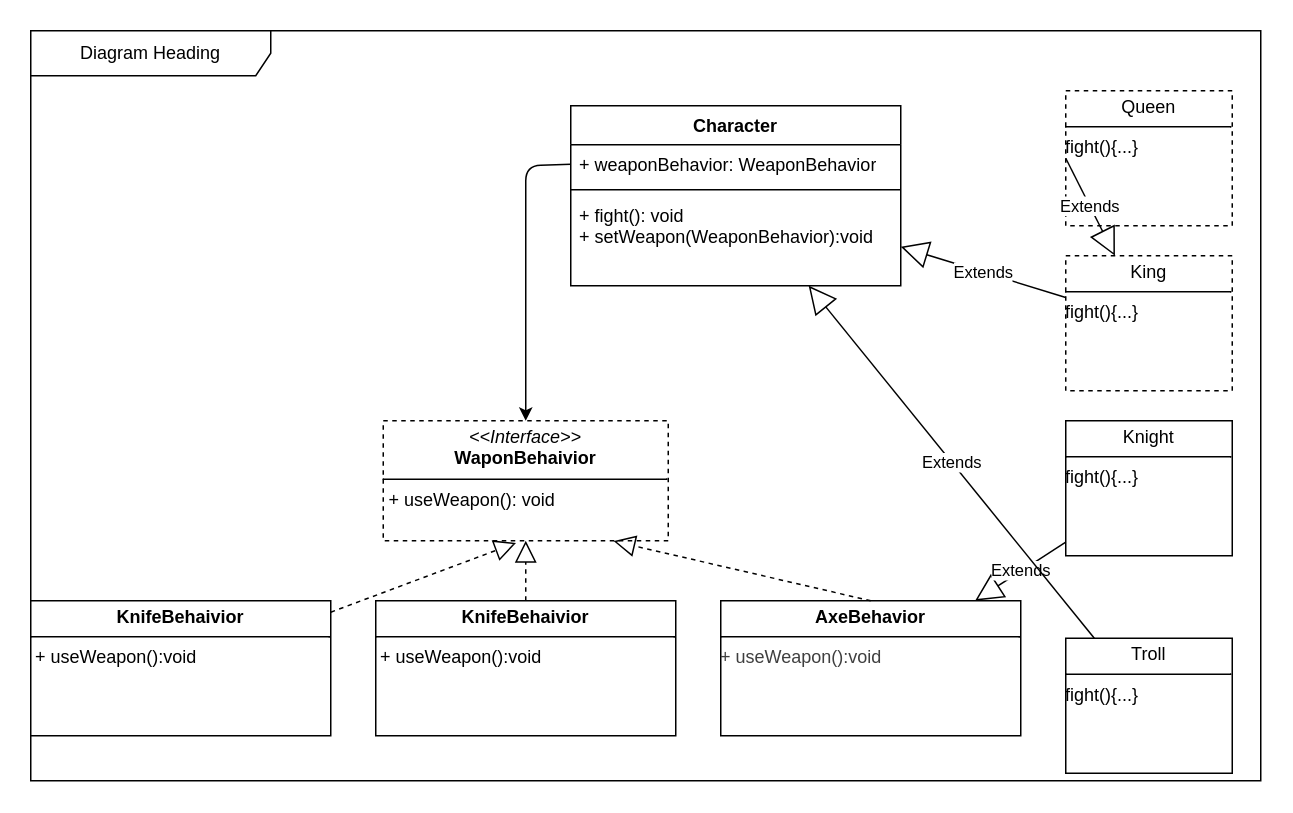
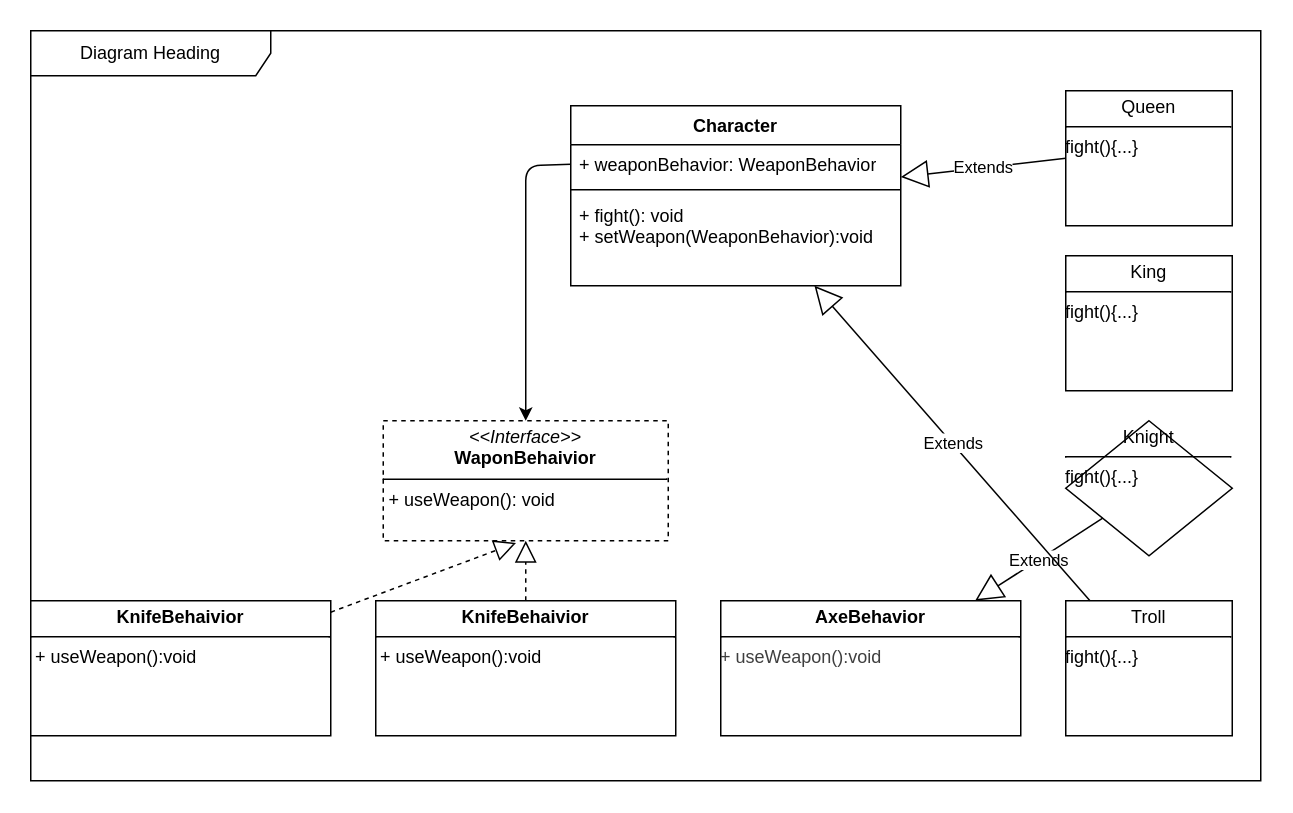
node "Queen fight(){...}": style dashed -> solid
edge "Queen fight(){...}" -> "King fight(){...}": now "Queen fight(){...}" -> "Character"
edge "King fight(){...}" -> "Character": removed, label "Extends"
node "King fight(){...}": style dashed -> solid
node "Knight fight(){...}": shape rectangle -> diamond
edge "AxeBehavior + useWeapon():void" -> "<<Interface>> WaponBehaivior + useWeapon(): void": removed
node "Troll fight(){...}": moved (1149, 706) -> (1149, 668)
